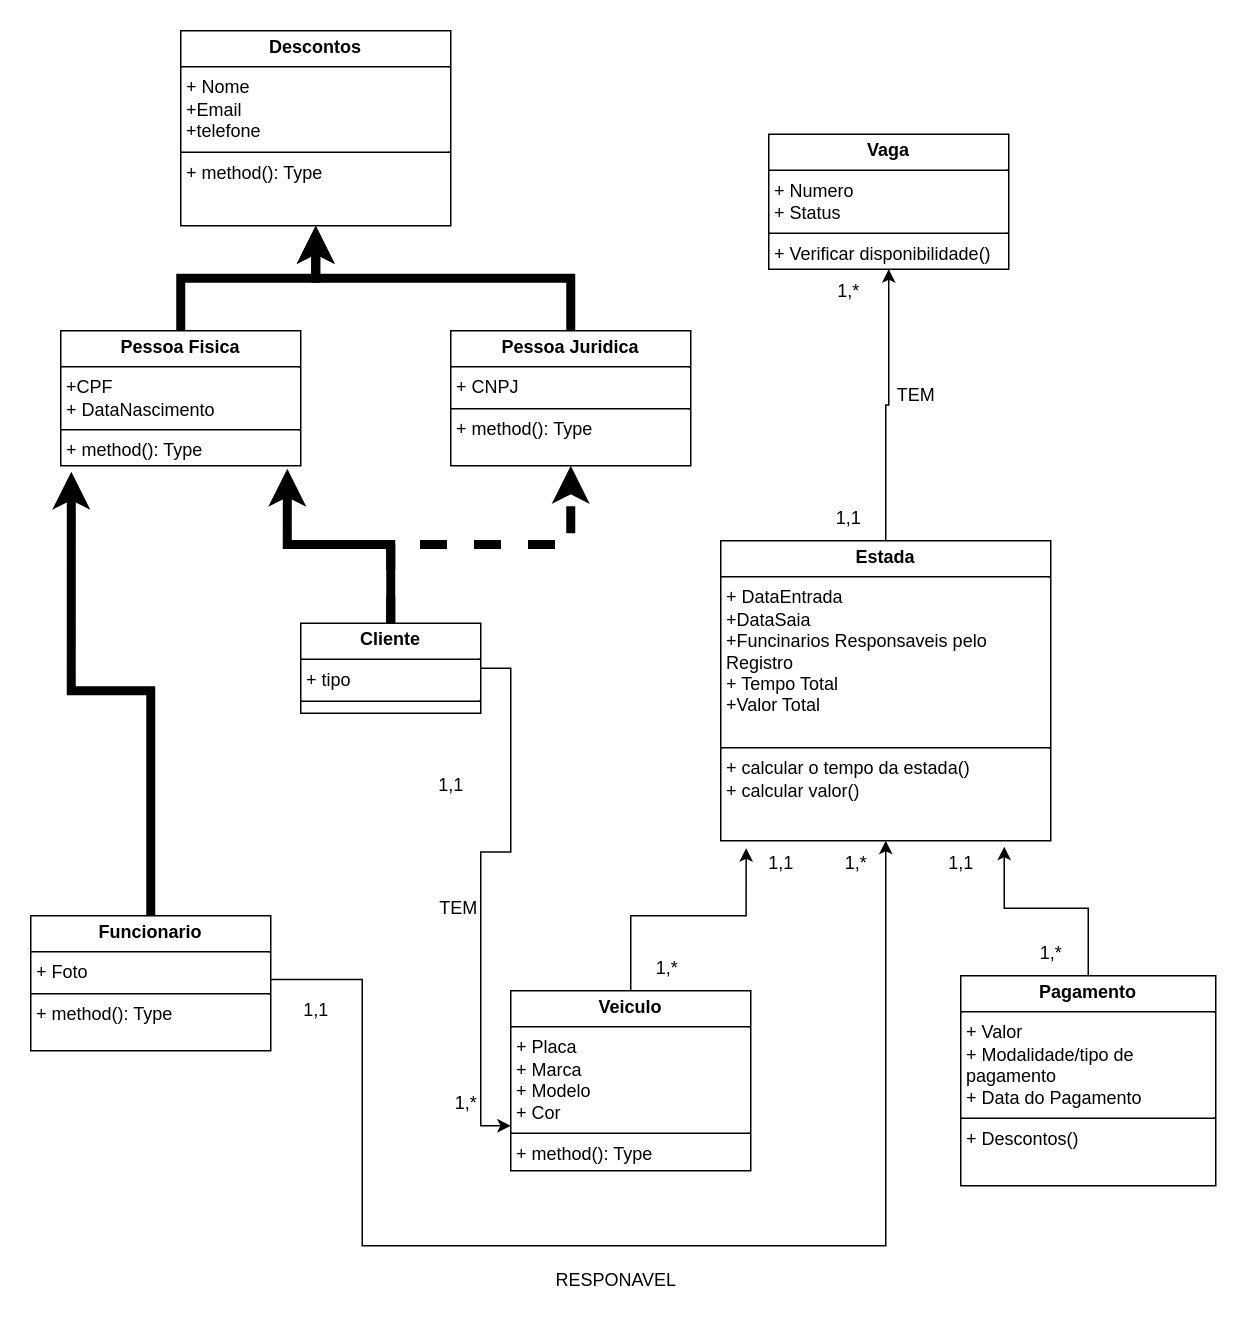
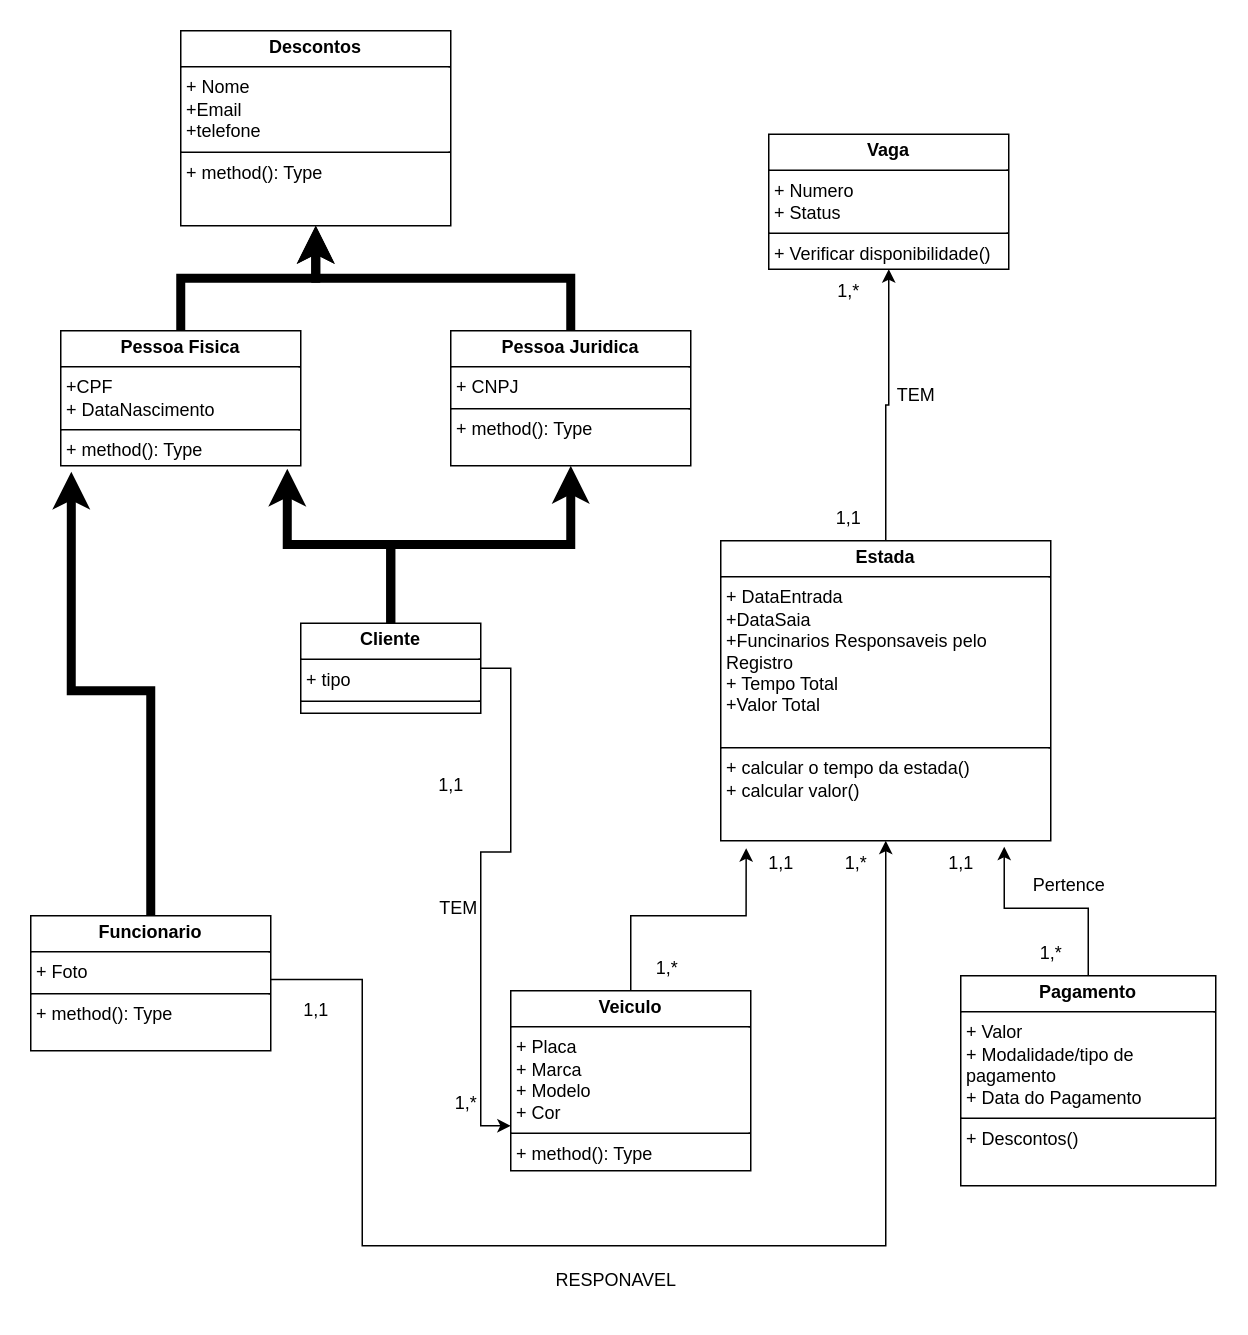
edge "Cliente + tipo + method(): Type" -> "Pessoa Juridica + CNPJ + method(): Type": style dashed -> solid
node "Pertence": added
